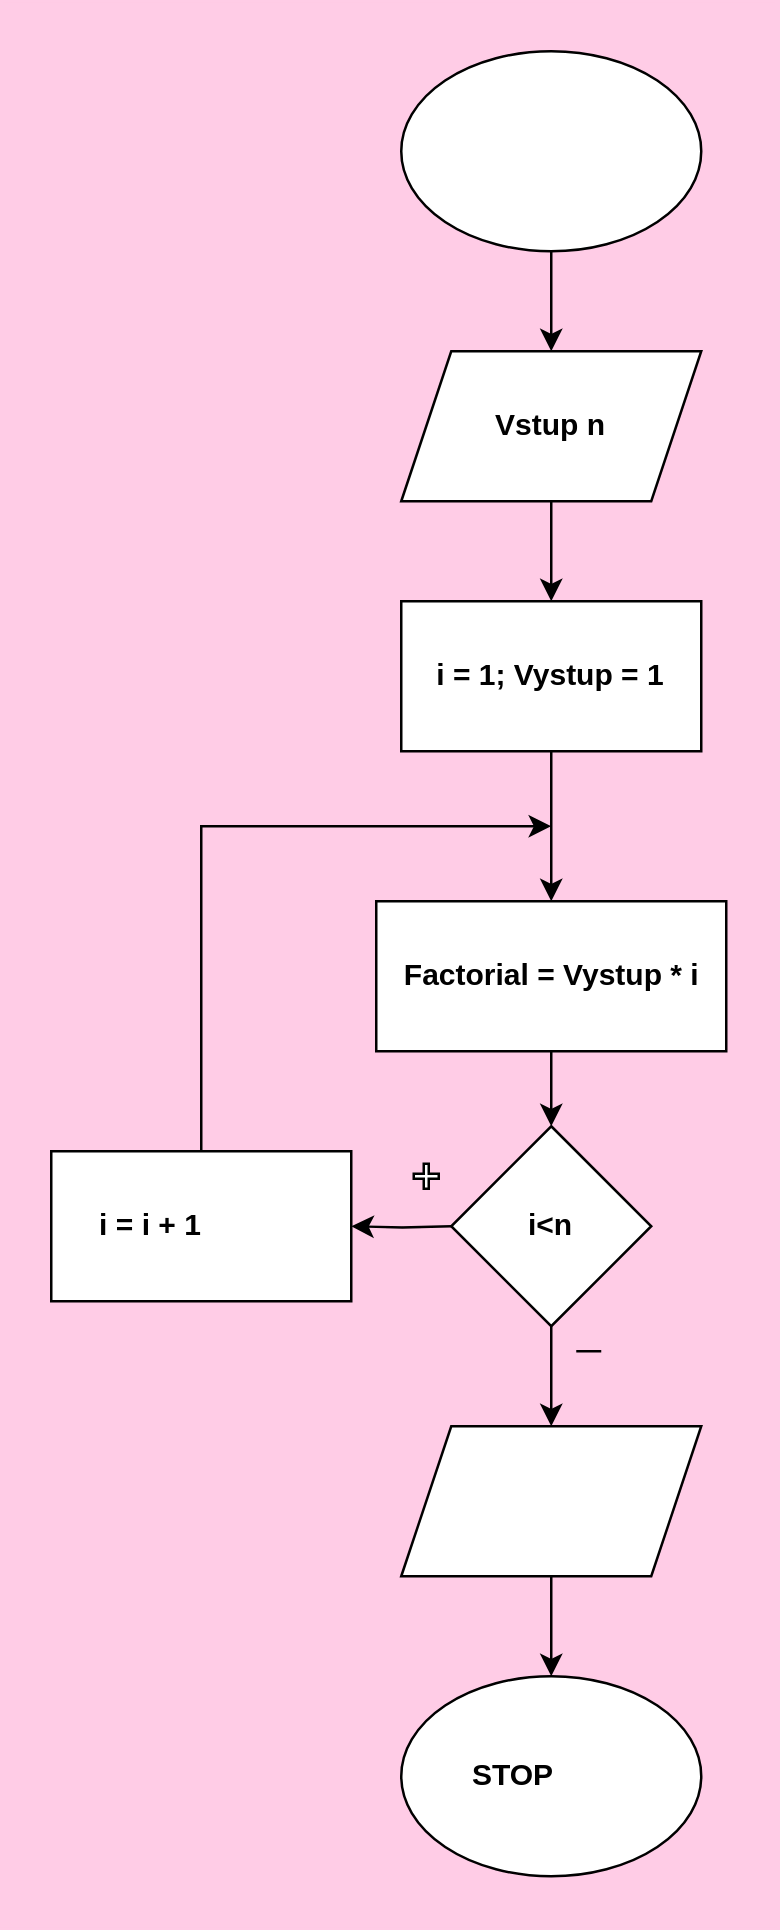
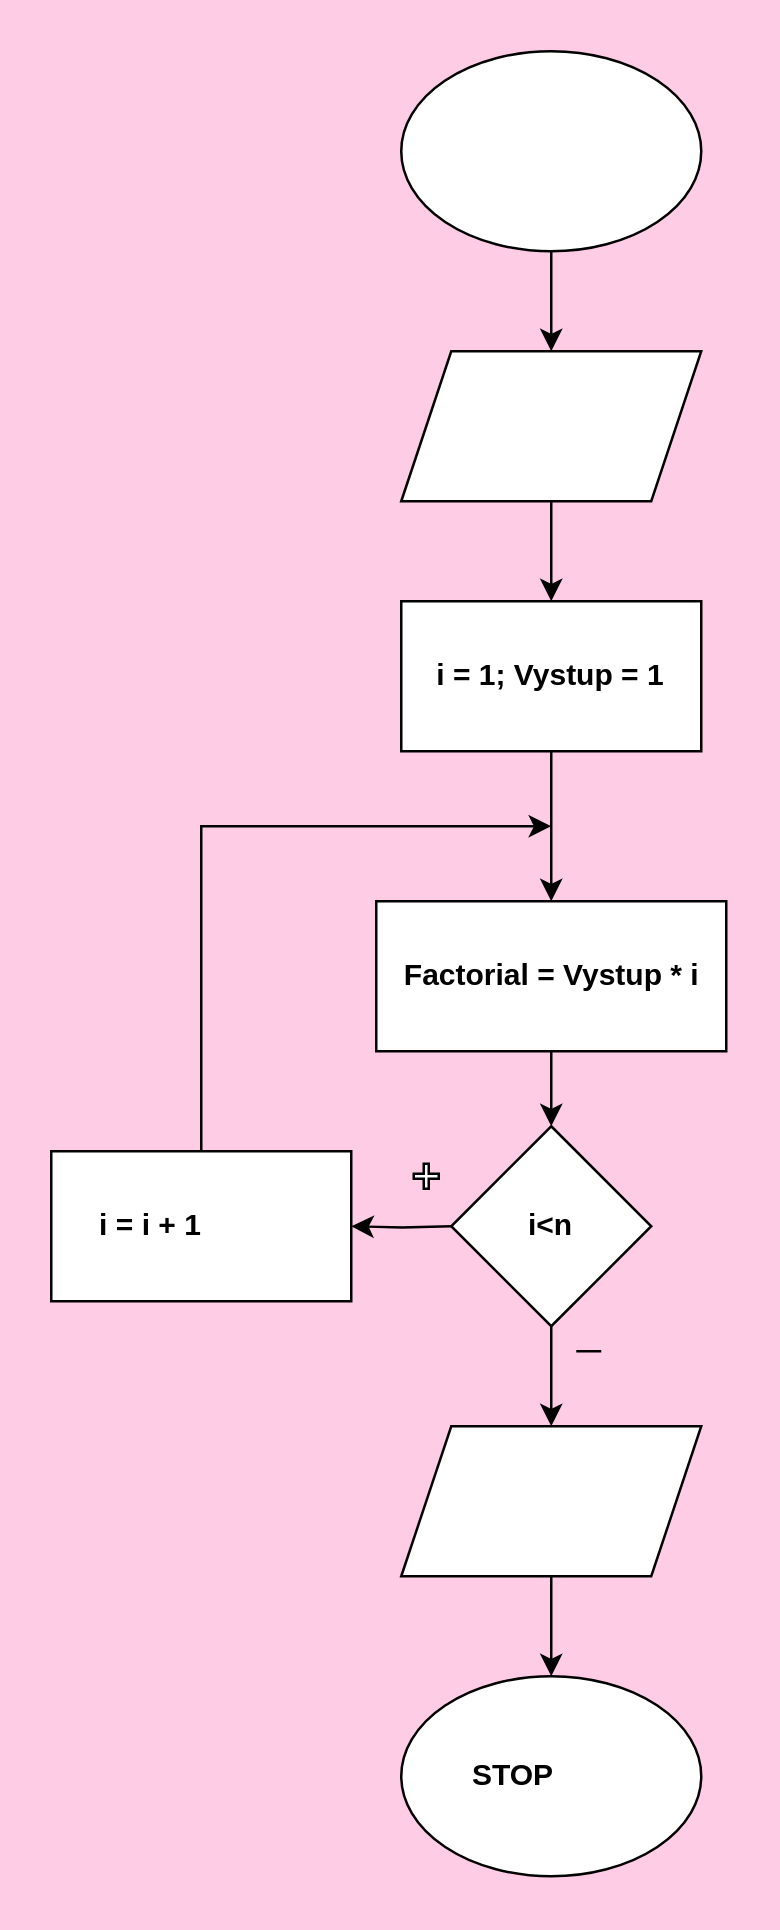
node "Vstup n": removed
